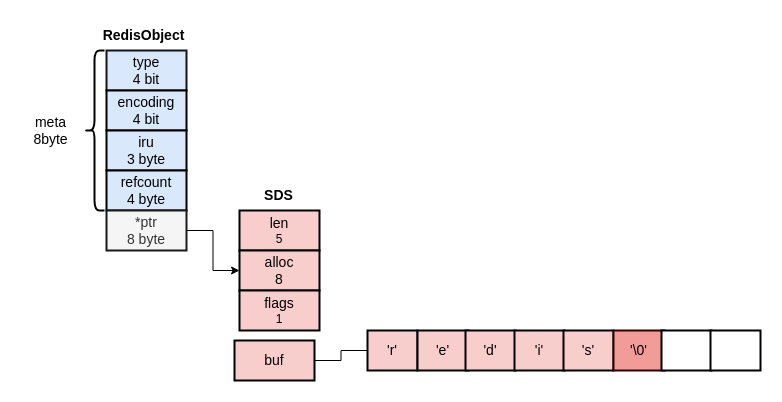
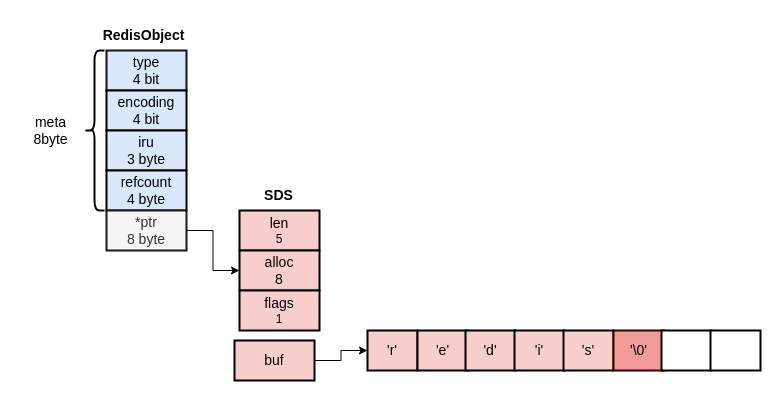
edge "'r'" -- "buf": arrowhead none -> classic
